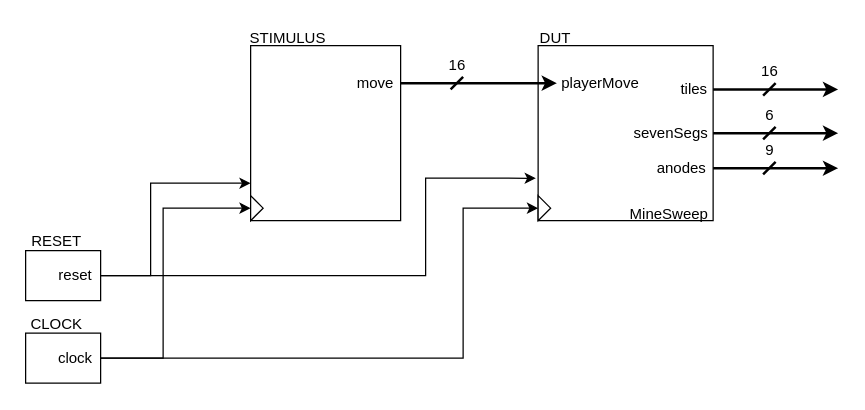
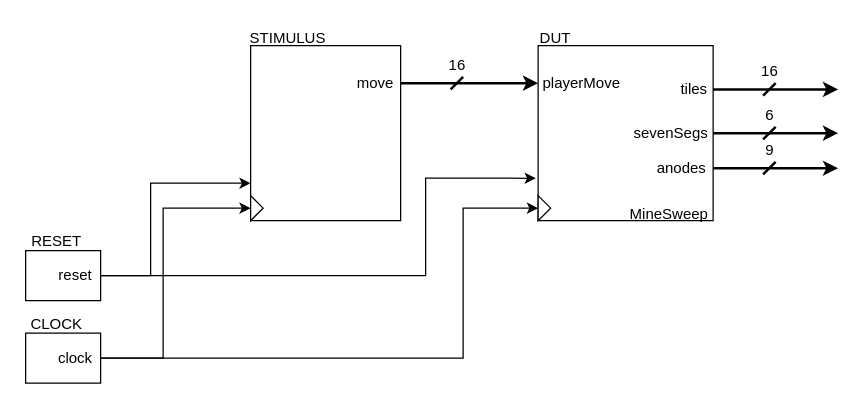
node "playerMove": moved (601, 83) -> (582, 83)
